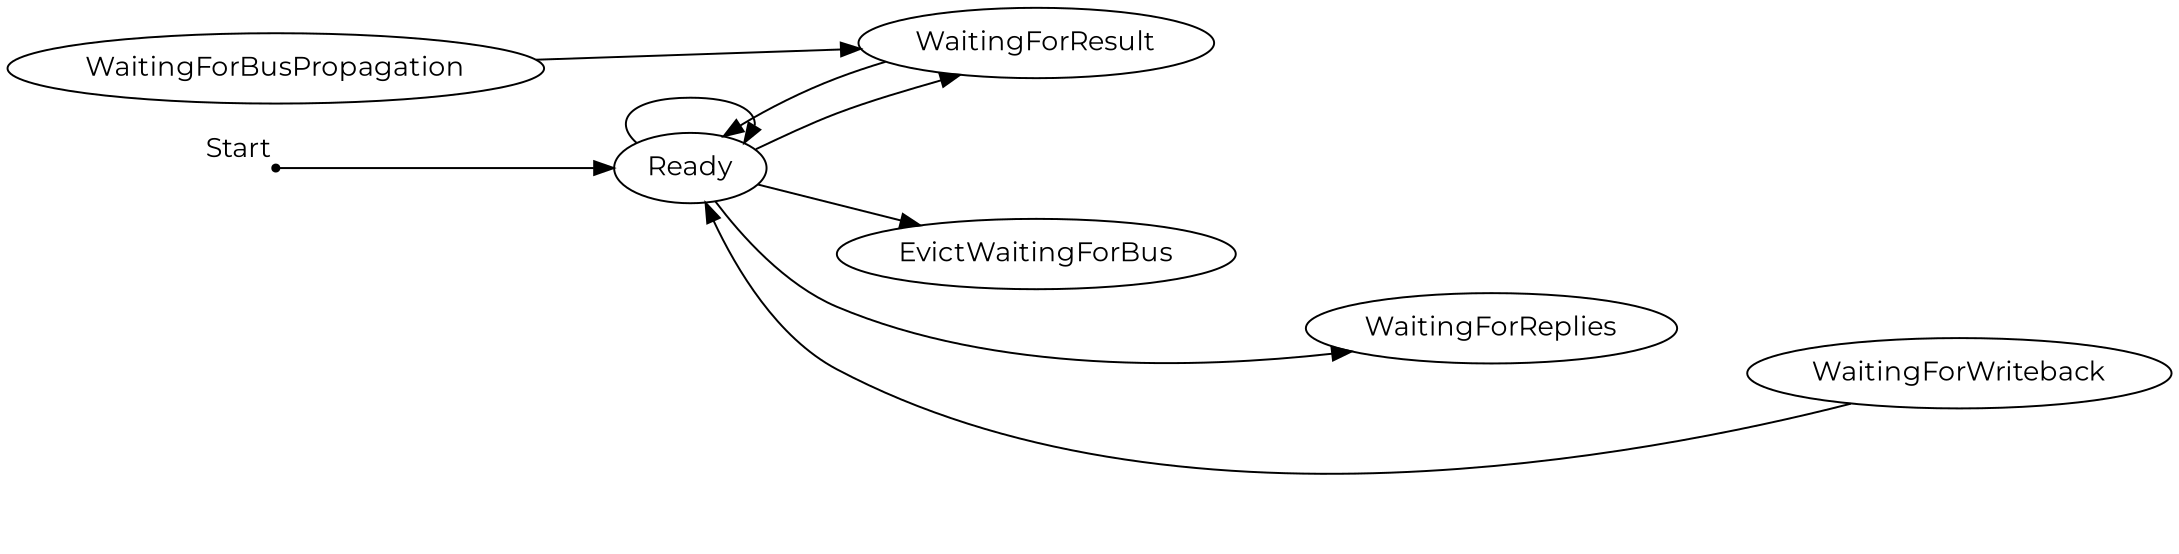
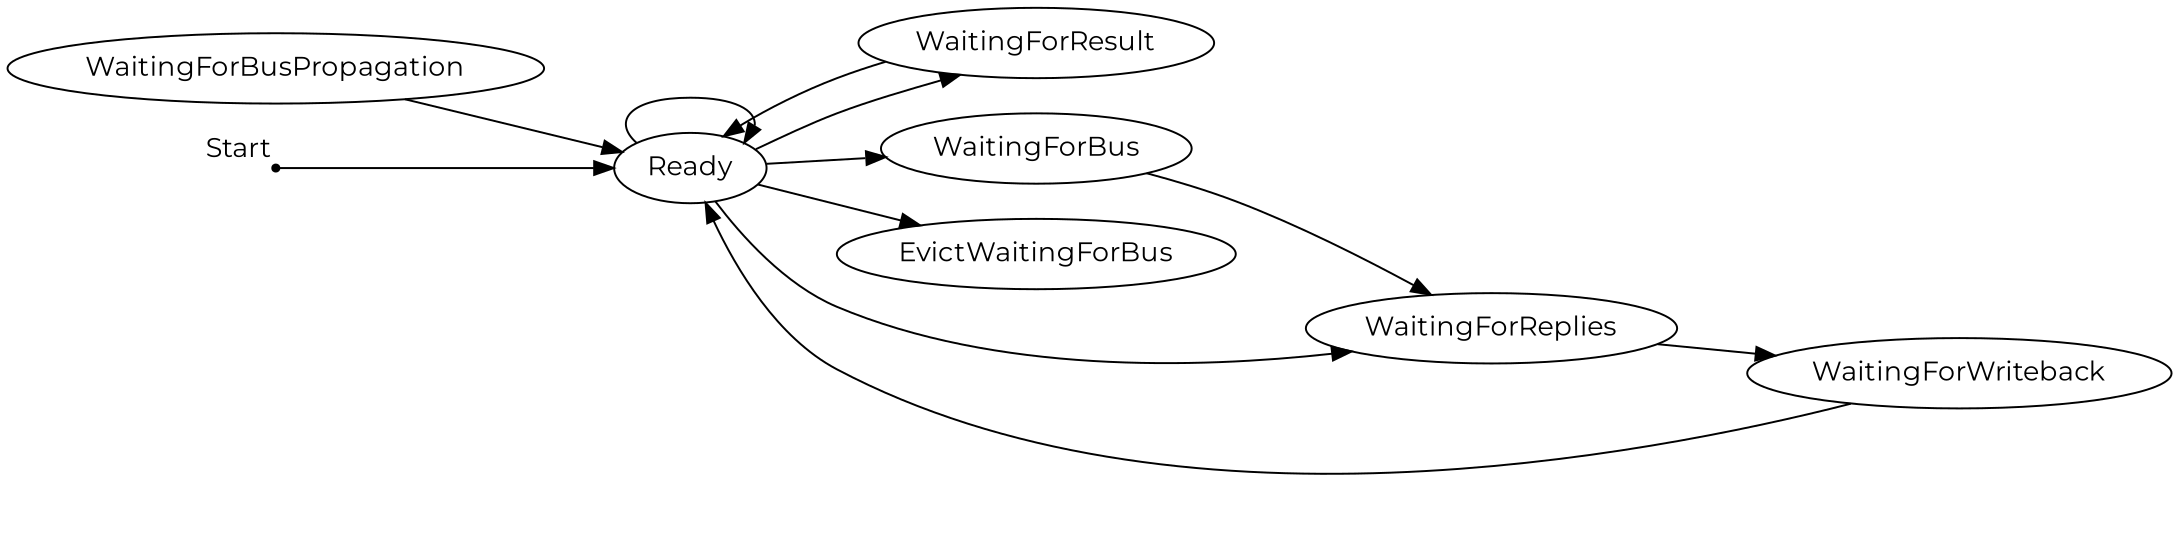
edge "WaitingForBusPropagation" -> "WaitingForResult": now "WaitingForBusPropagation" -> "Ready"
node "WaitingForBus": added
edge "WaitingForReplies" -> "WaitingForWriteback": added
